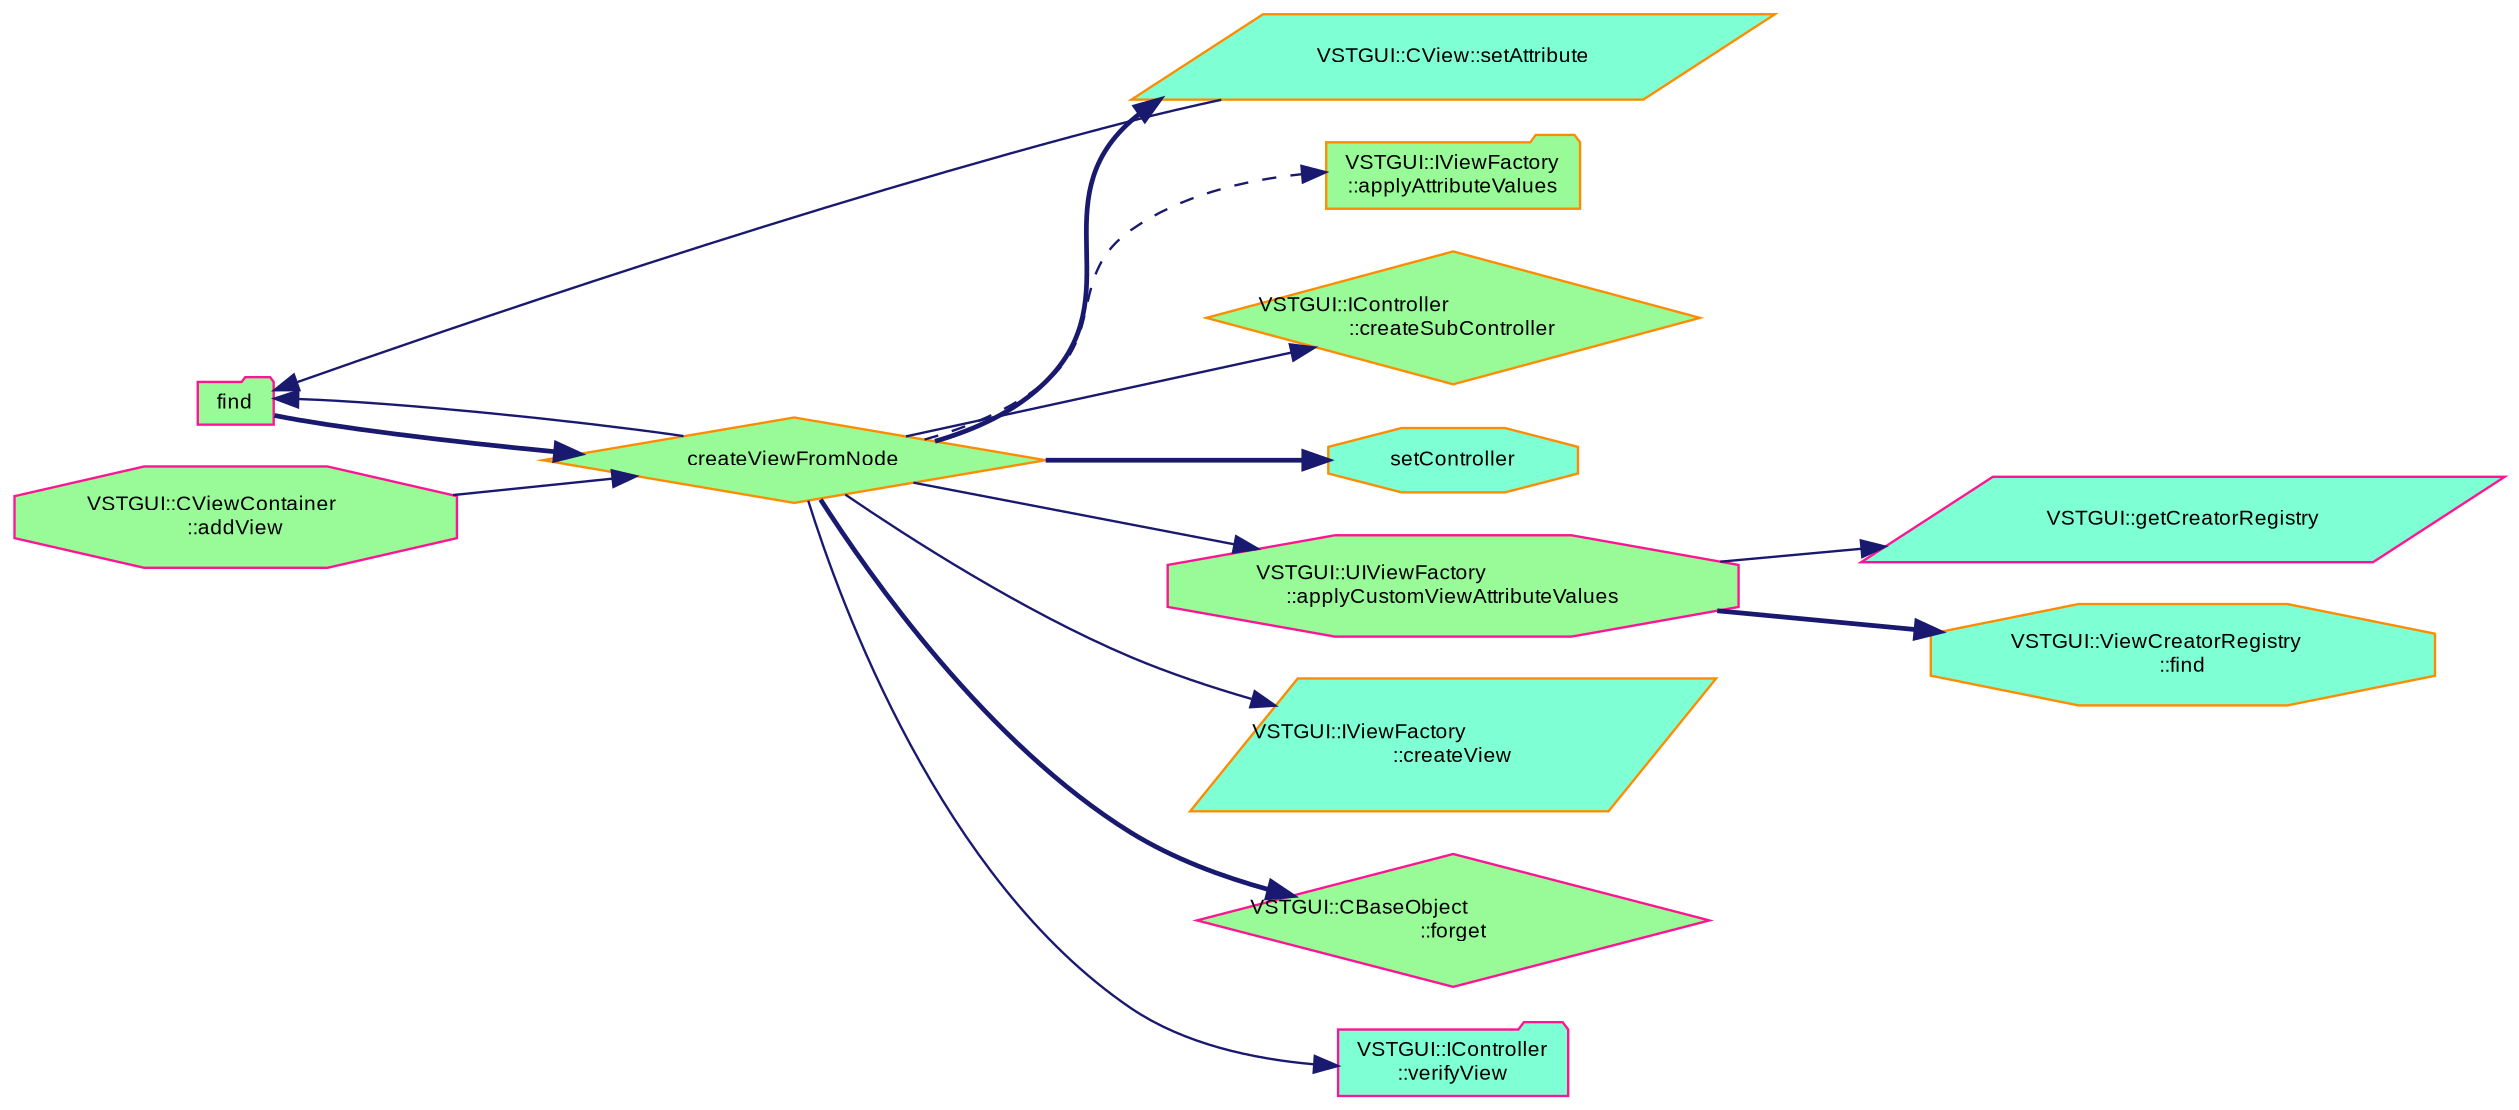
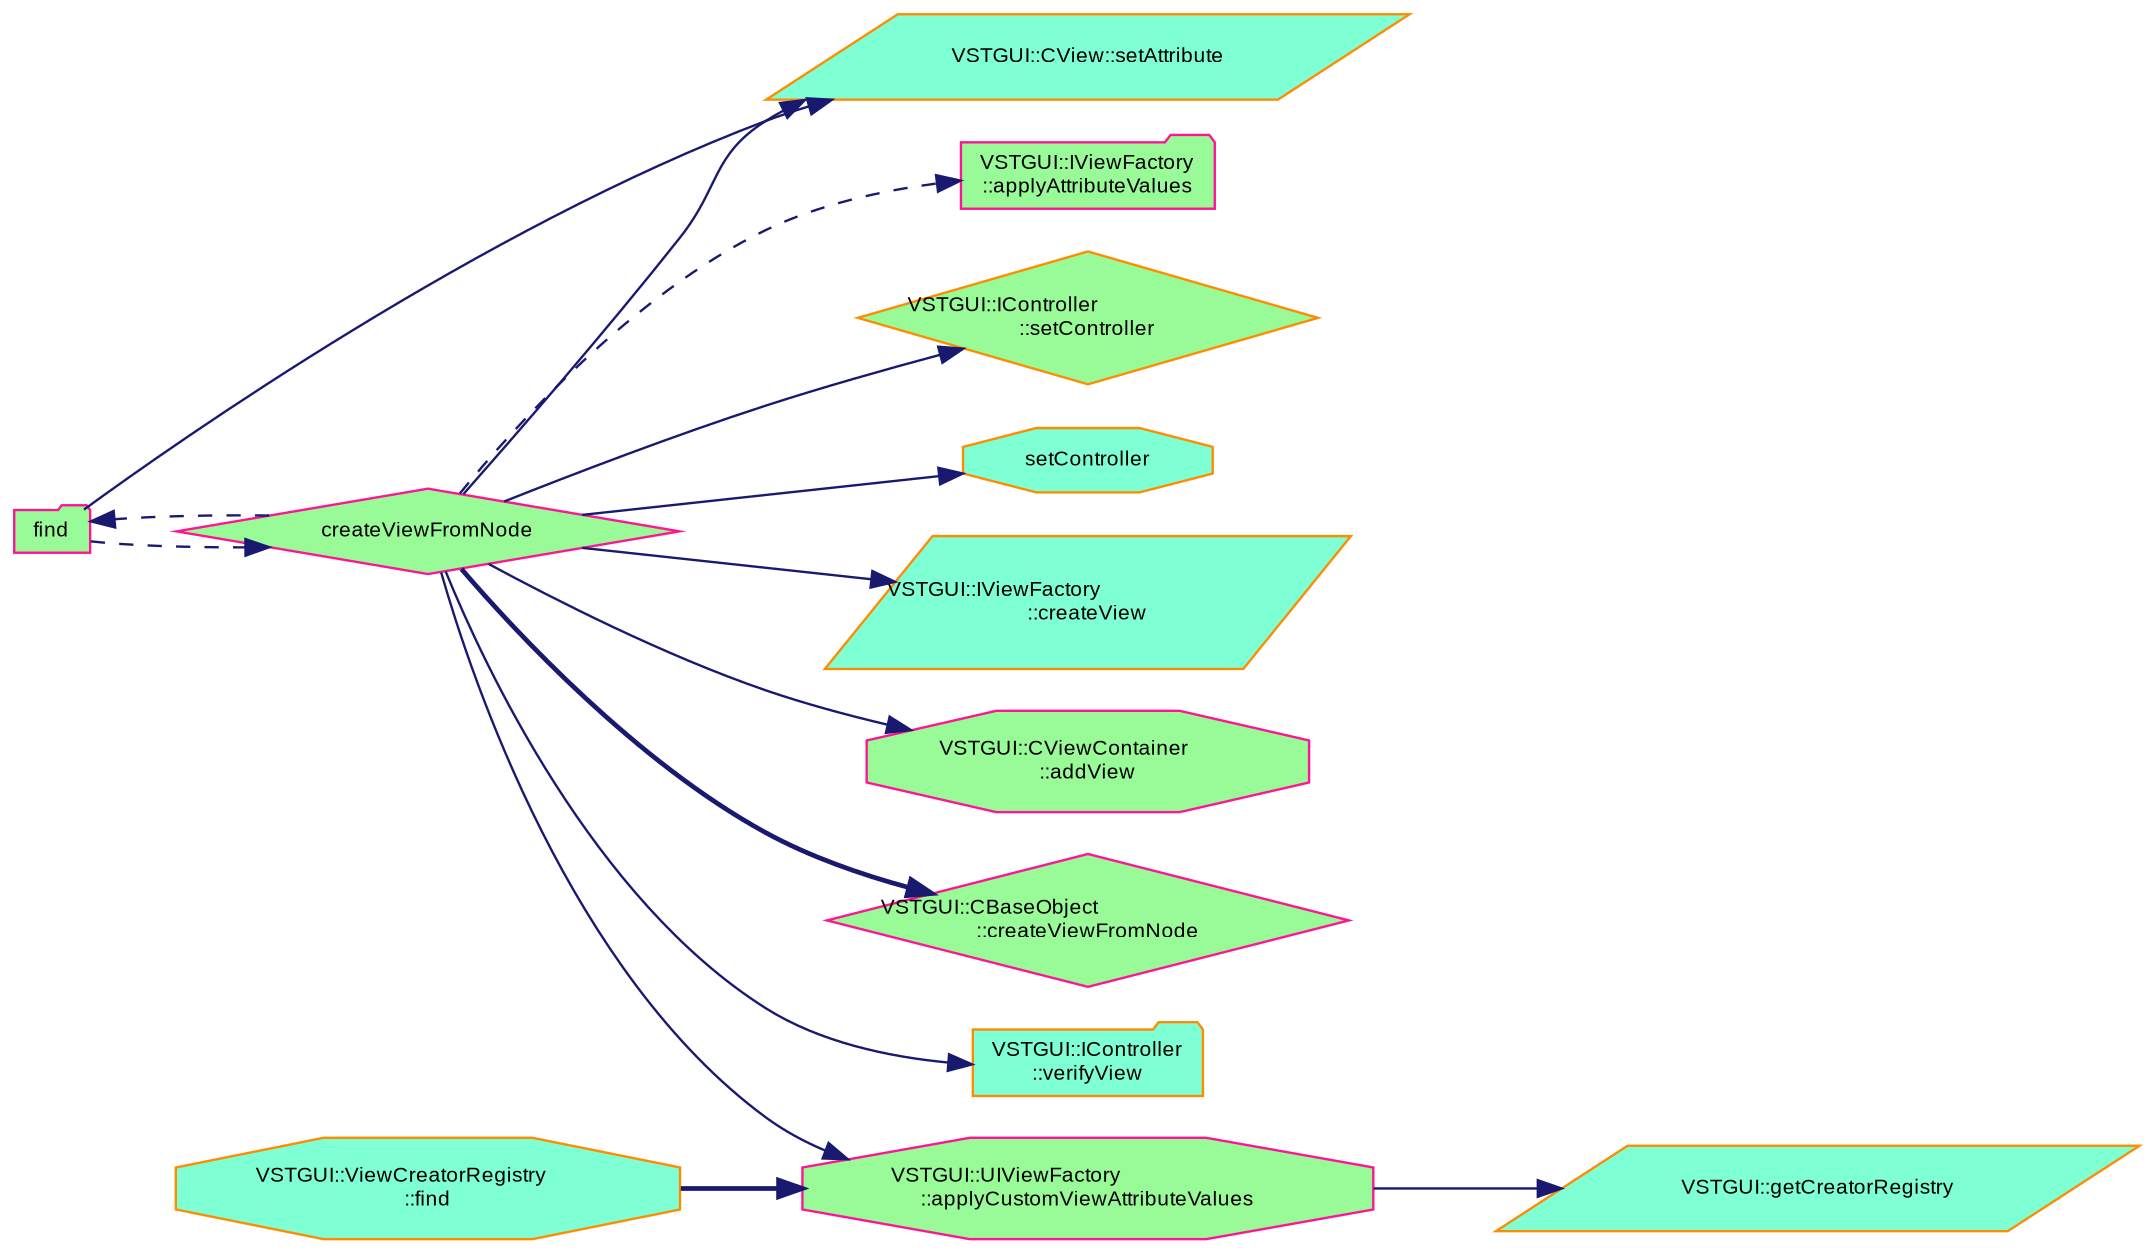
node "VSTGUI::IViewFactory ::applyAttributeValues": color darkorange -> deeppink
edge "VSTGUI::CView::setAttribute" -> "find": reversed
edge "createViewFromNode" -> "VSTGUI::CView::setAttribute": style bold -> solid
node "VSTGUI::IController ::createSubController": label "VSTGUI::IController ::createSubController" -> "VSTGUI::IController ::setController"
edge "createViewFromNode" -> "find": style solid -> dashed
edge "find" -> "createViewFromNode": style bold -> dashed
node "createViewFromNode": color darkorange -> deeppink
edge "createViewFromNode" -> "setController": style bold -> solid
edge "VSTGUI::CViewContainer ::addView" -> "createViewFromNode": reversed
node "VSTGUI::getCreatorRegistry": color deeppink -> darkorange
edge "VSTGUI::UIViewFactory ::applyCustomViewAttributeValues" -> "VSTGUI::ViewCreatorRegistry ::find": reversed
node "VSTGUI::CBaseObject ::forget": label "VSTGUI::CBaseObject ::forget" -> "VSTGUI::CBaseObject ::createViewFromNode"
node "VSTGUI::IController ::verifyView": color deeppink -> darkorange
